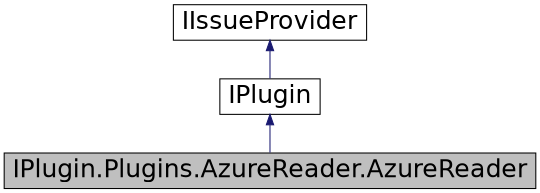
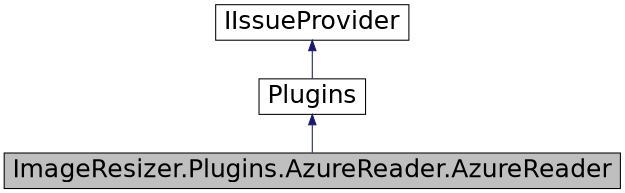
node "IPlugin": label "IPlugin" -> "Plugins"
node "IPlugin.Plugins.AzureReader.AzureReader": label "IPlugin.Plugins.AzureReader.AzureReader" -> "ImageResizer.Plugins.AzureReader.AzureReader"
